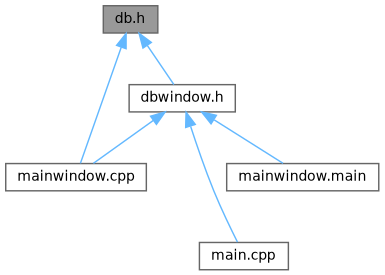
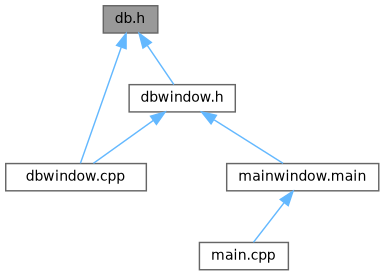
node "mainwindow.cpp": label "mainwindow.cpp" -> "dbwindow.cpp"
edge "main.cpp" -> "dbwindow.h": now "main.cpp" -> "mainwindow.main"
